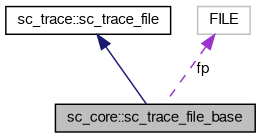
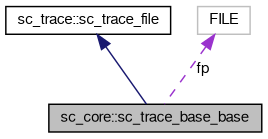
node "sc_core::sc_trace_file_base": label "sc_core::sc_trace_file_base" -> "sc_core::sc_trace_base_base"
